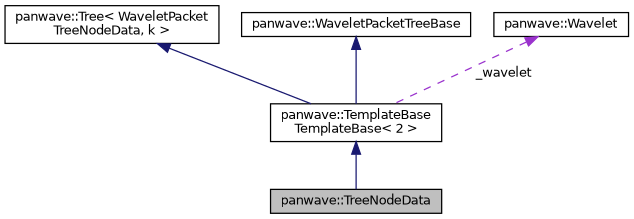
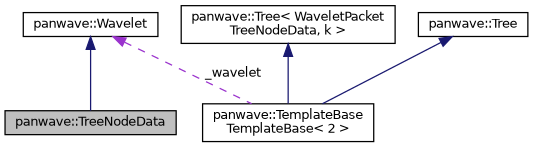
node "panwave::WaveletPacketTreeBase": label "panwave::WaveletPacketTreeBase" -> "panwave::Tree"
edge "panwave::TreeNodeData" -> "panwave::TemplateBase TemplateBase< 2 >": now "panwave::TreeNodeData" -> "panwave::Wavelet"
